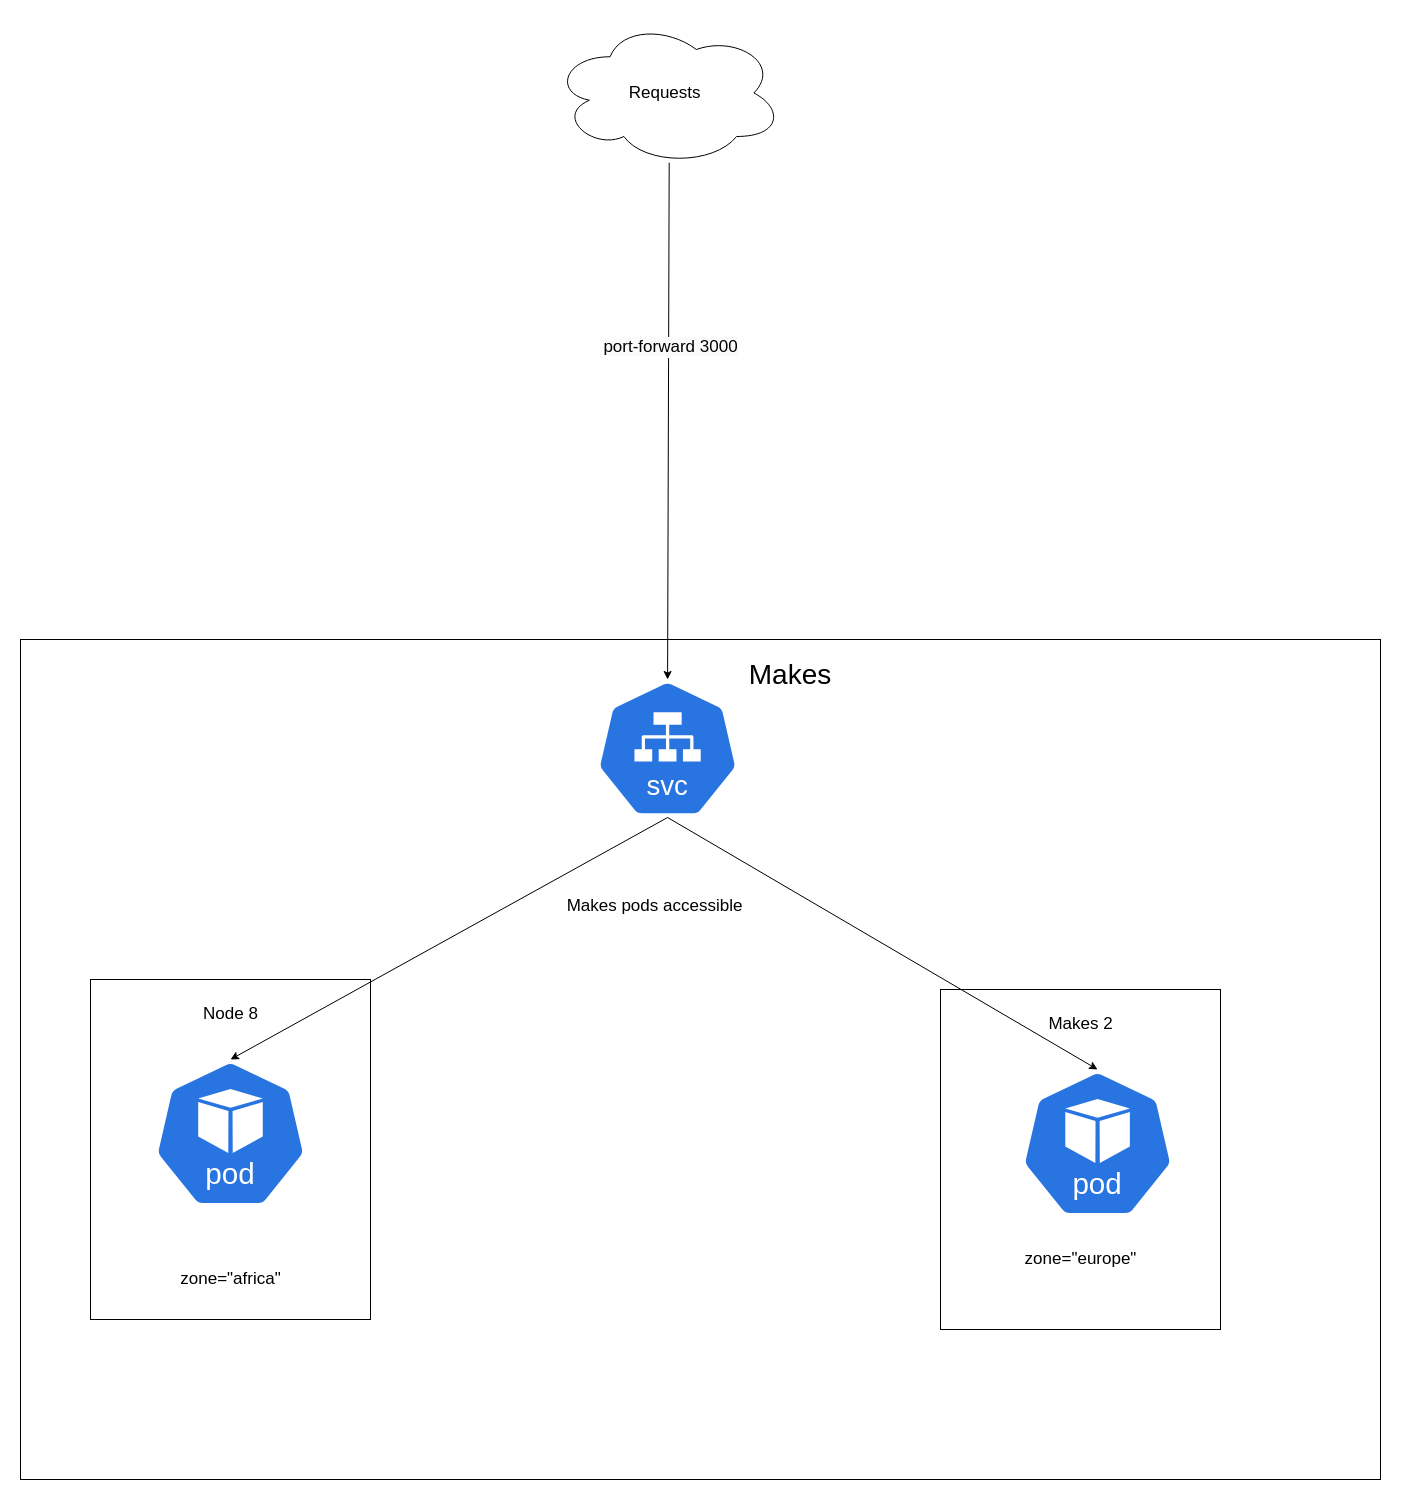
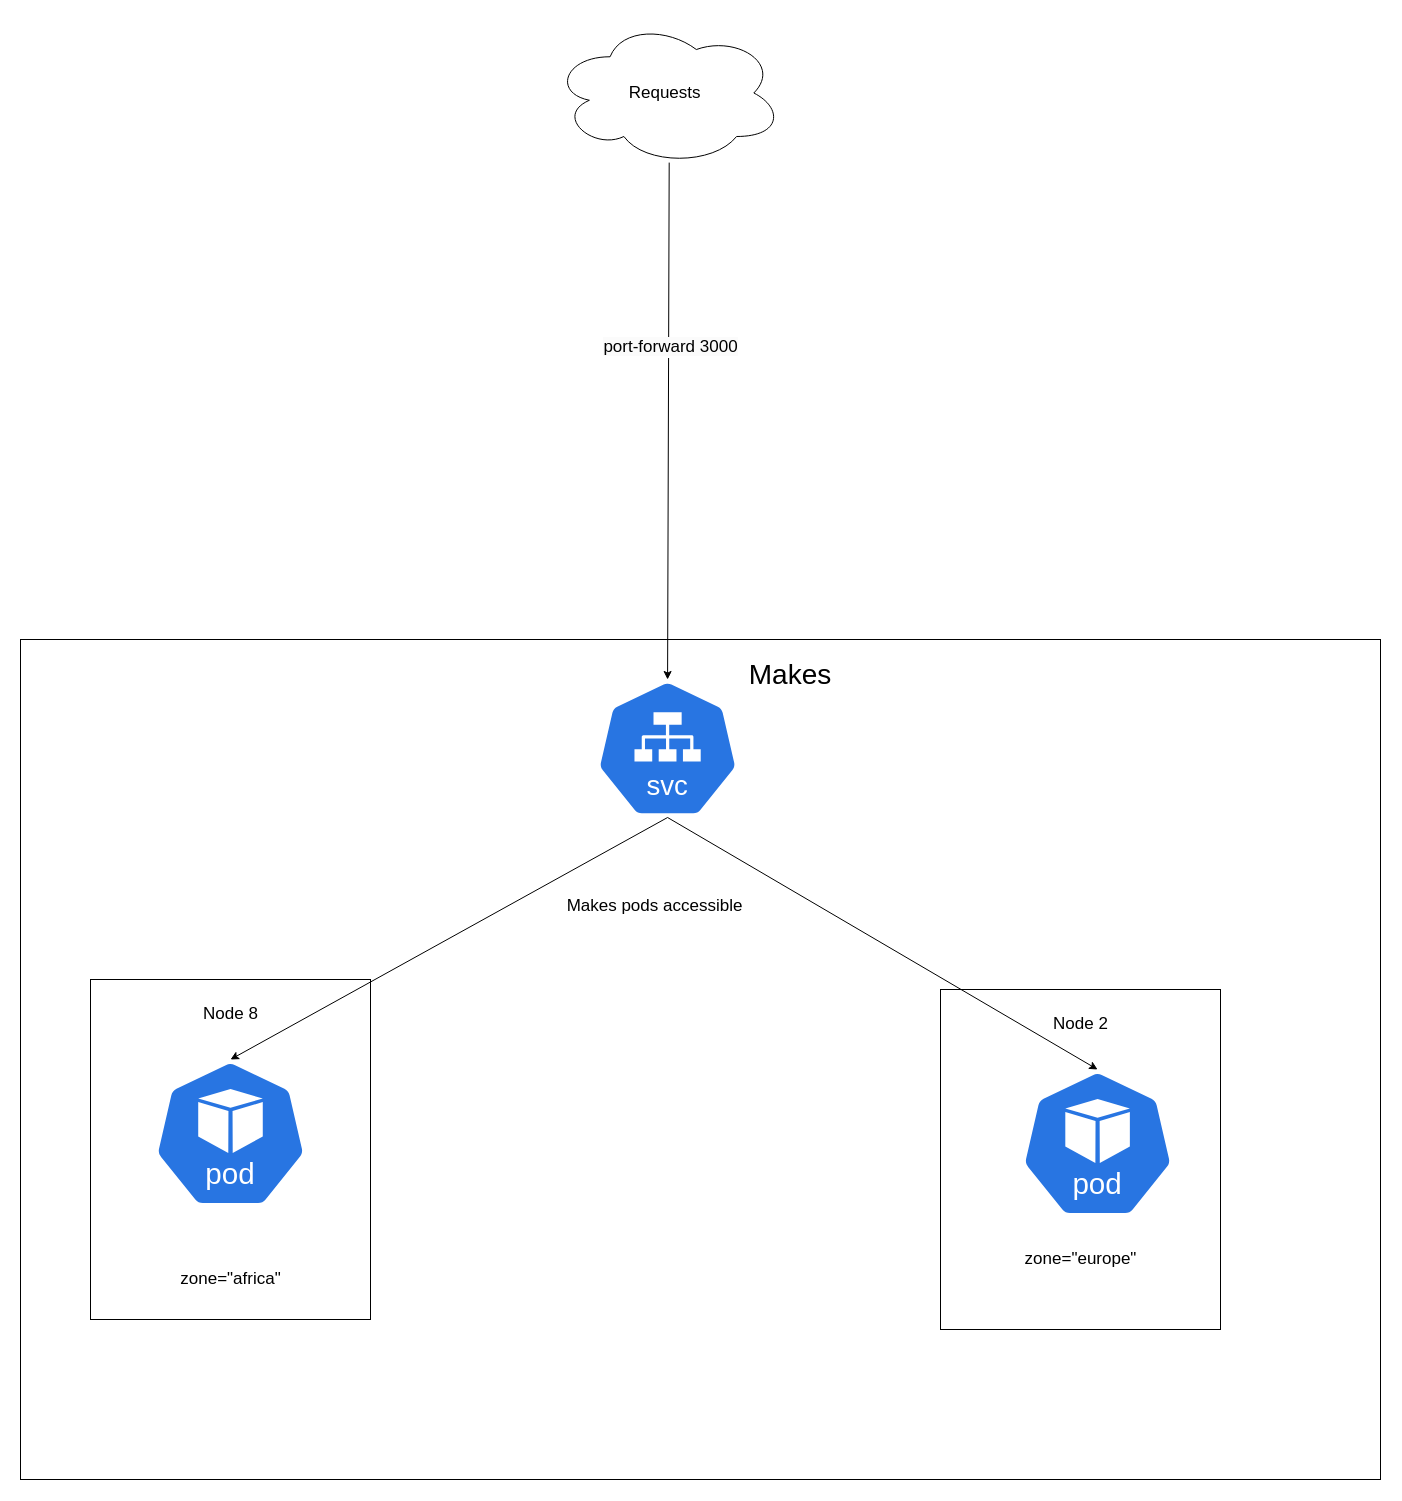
node "Makes 2": label "Makes 2" -> "Node 2"
